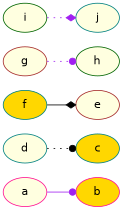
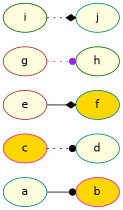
edge "i" -> "j": color purple -> black
edge "f" -> "e": reversed
edge "d" -> "c": reversed
node "c": color teal -> deeppink
node "a": color deeppink -> teal
edge "a" -> "b": color purple -> black
